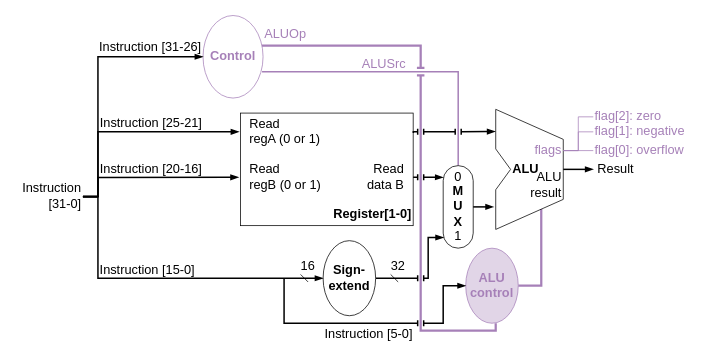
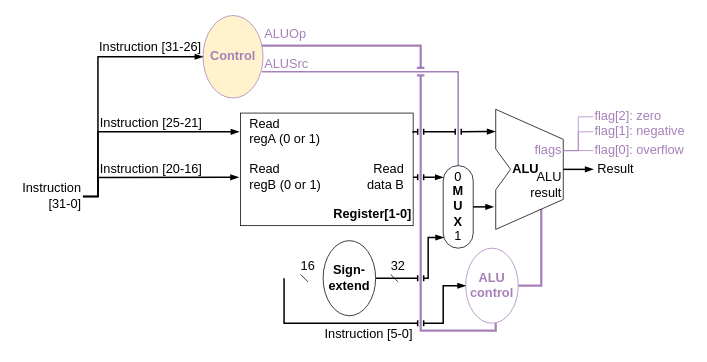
node "Control": fillcolor #ffffff -> #fff2cc
node "ALUSrc": moved (383, 64) -> (285, 64)
node "Instruction [15-0]": removed
edge "Instruction [31-0]" -> "Sign- extend": removed
node "ALU control": fillcolor #e1d5e7 -> #ffffff
